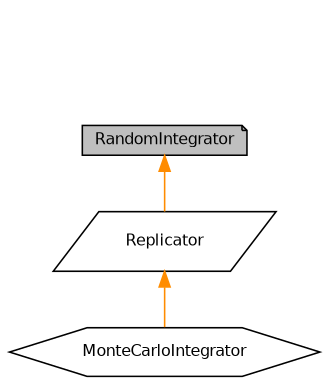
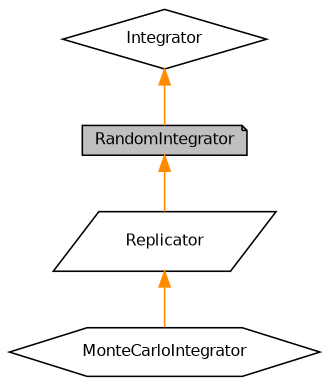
node "Integrator": added
